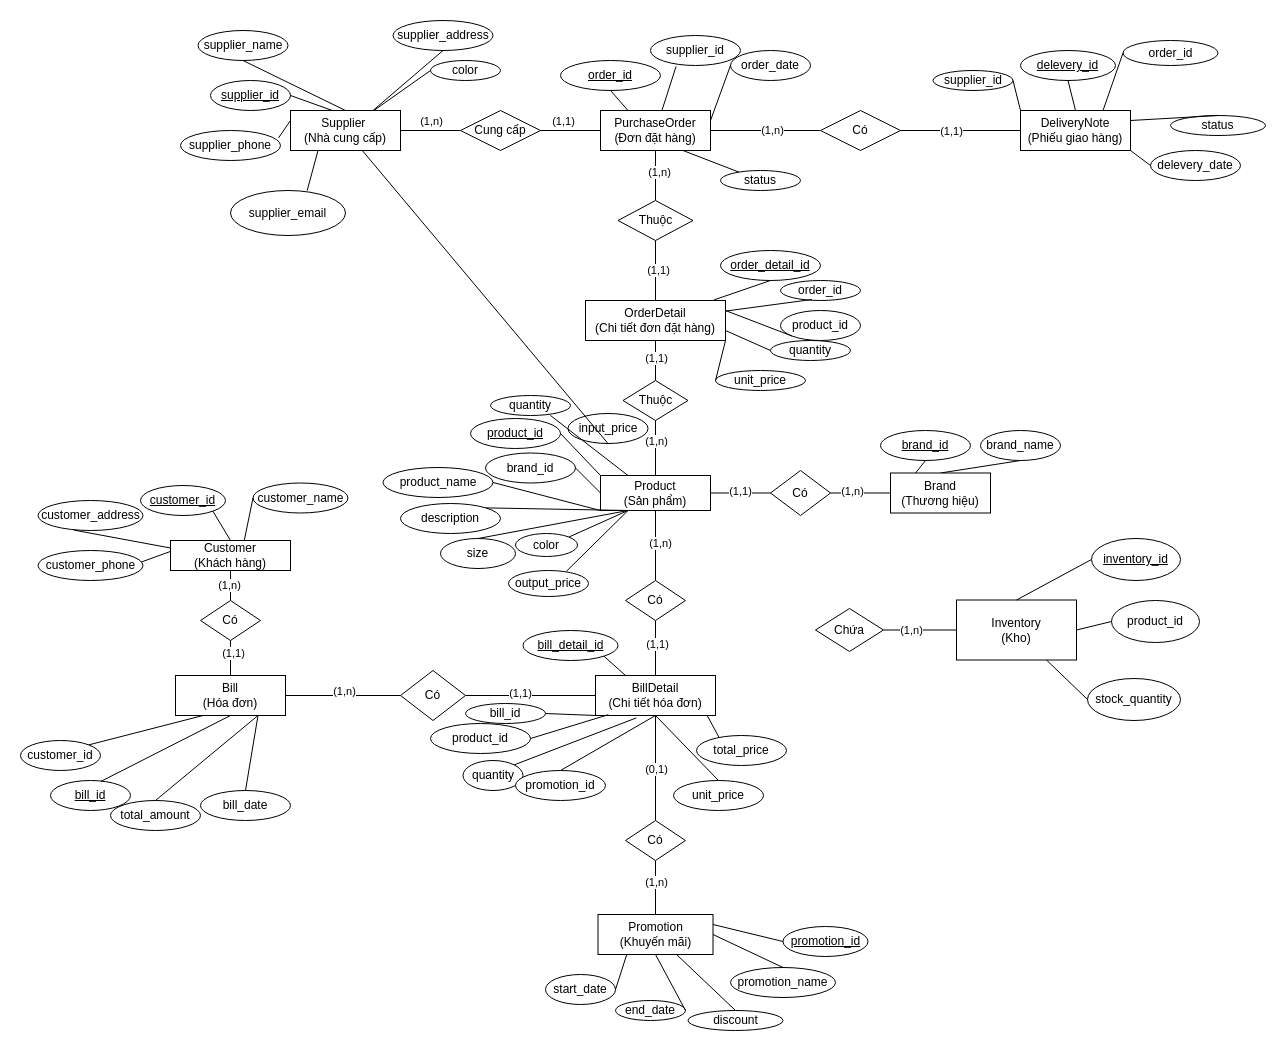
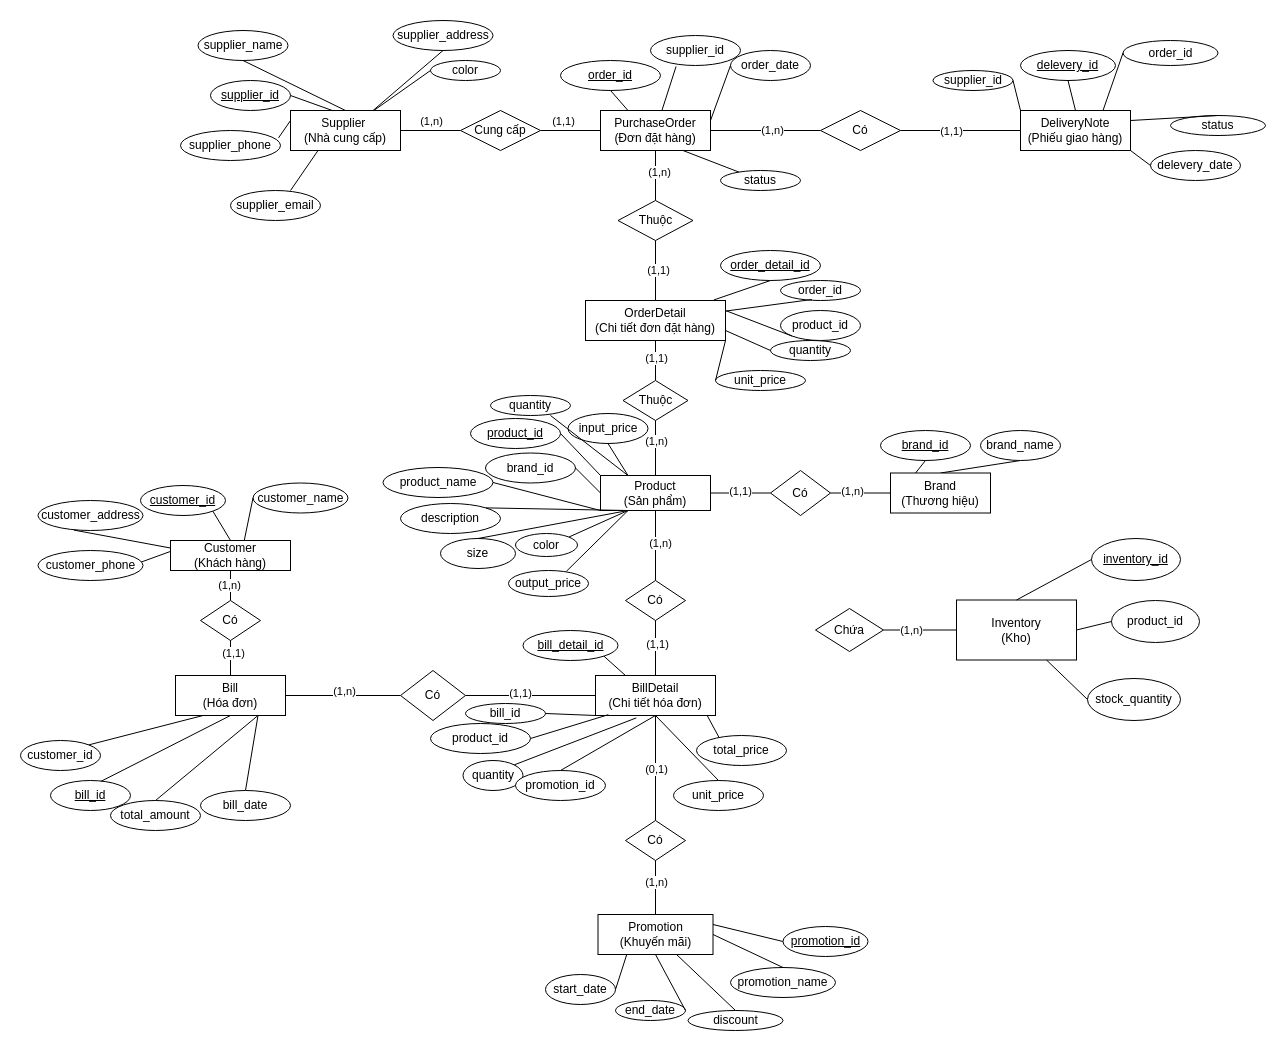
node "supplier_email": size 115x45 -> 90x30
edge "Supplier (Nhà cung cấp)" -- "input_price": now "Product (Sản phẩm)" -- "input_price"
